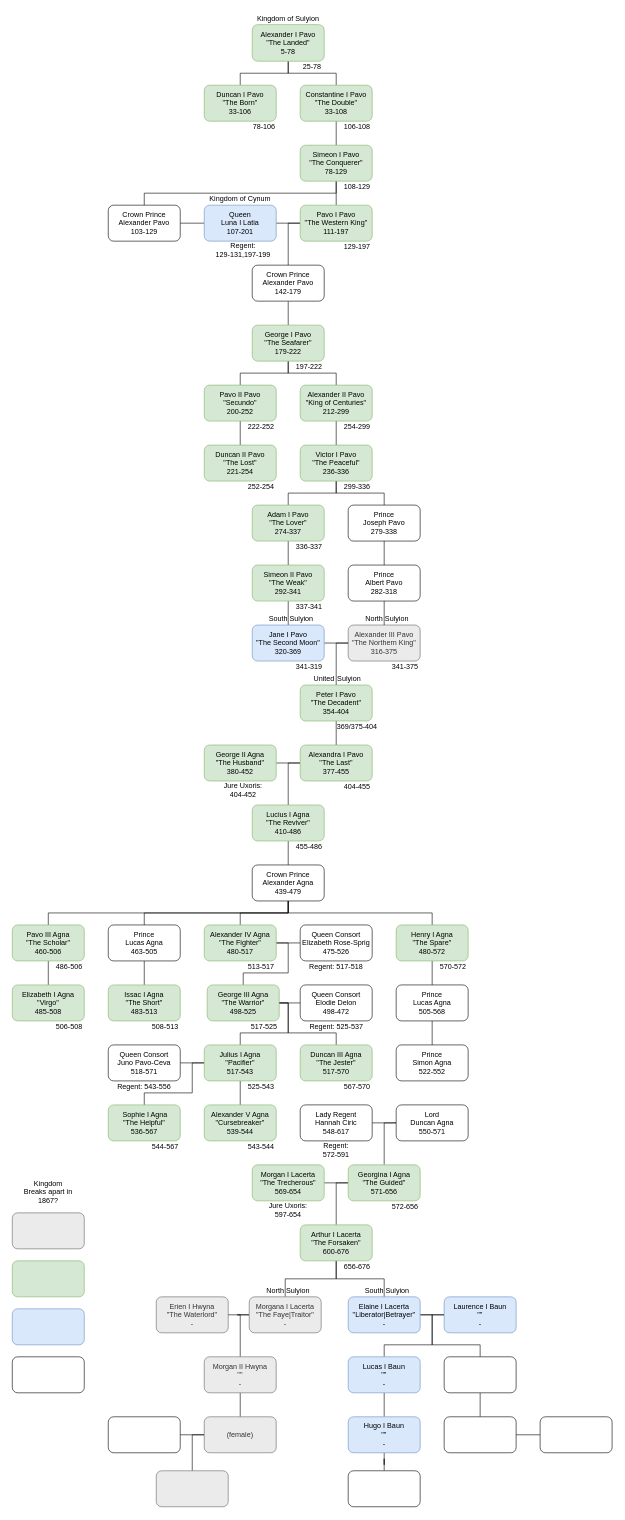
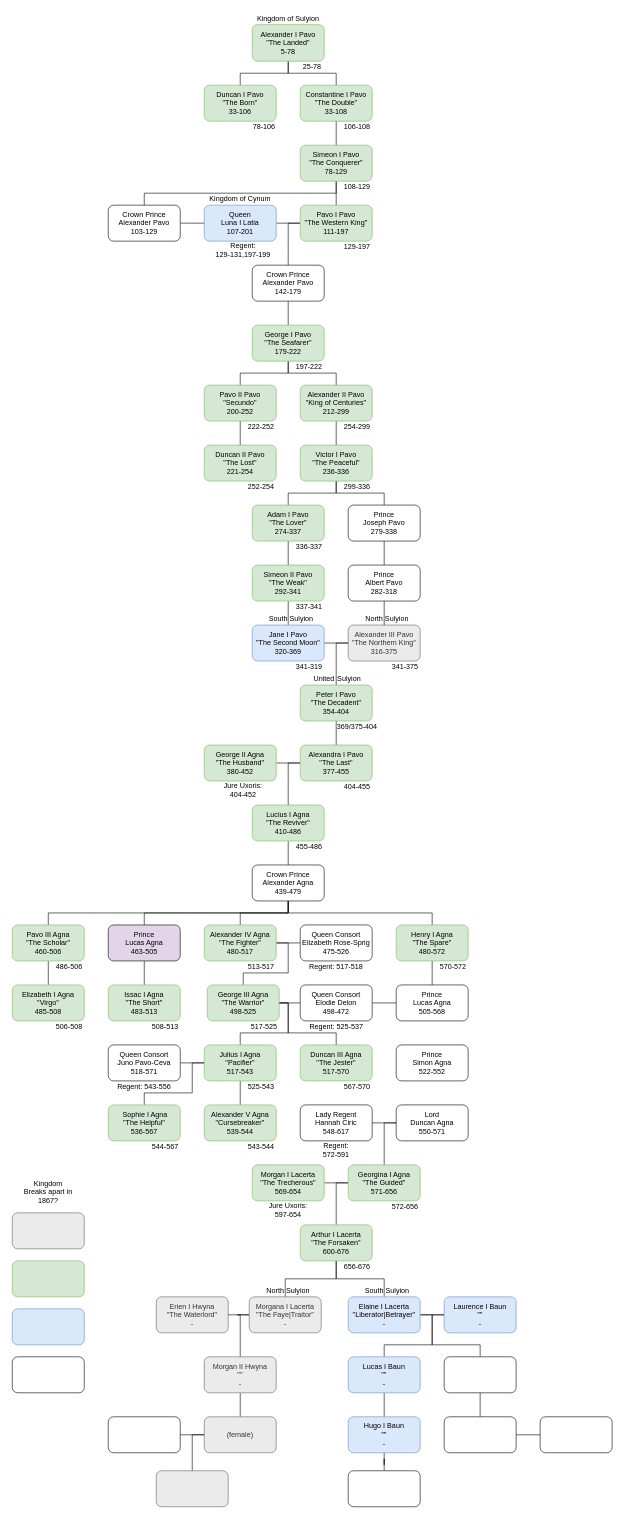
node "Prince Lucas Agna 463-505": fillcolor #ffffff -> #e1d5e7
edge "Prince Lucas Agna 505-568" -- "Prince Simon Agna 522-552": now "Prince Lucas Agna 505-568" -- "Queen Consort Elodie Delon 498-472"
